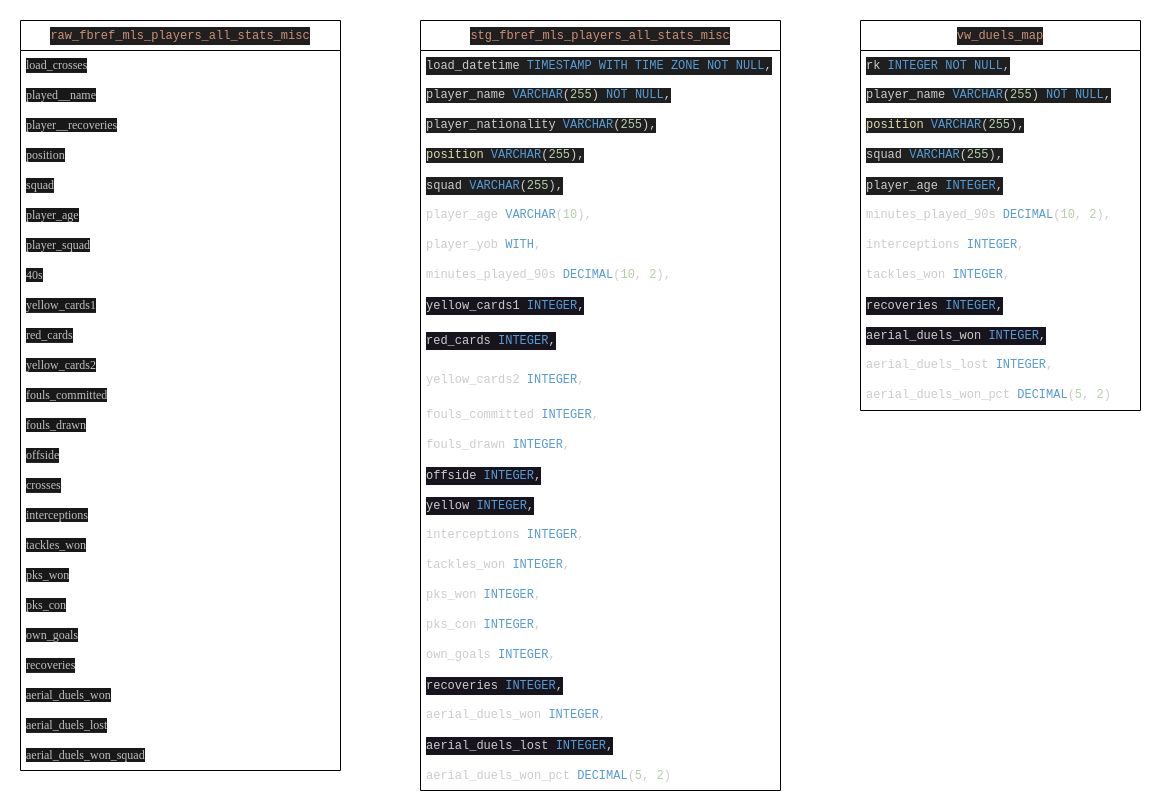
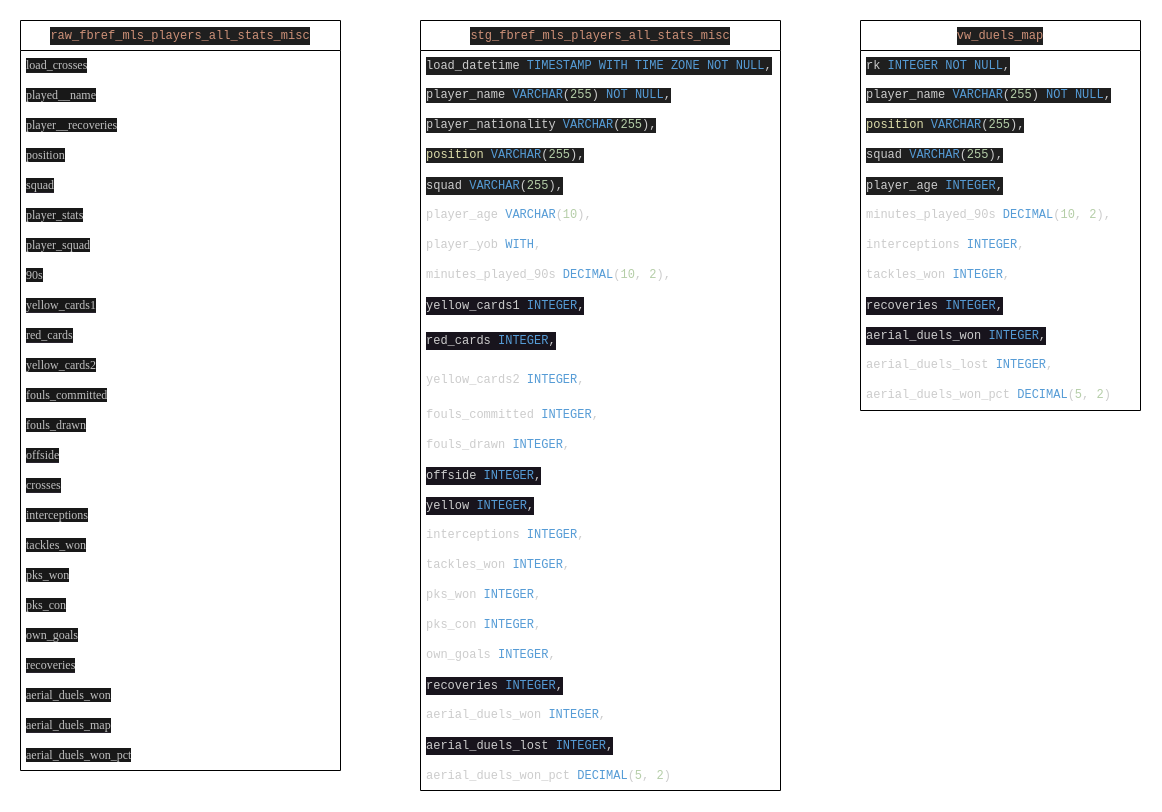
node "player_age": label "player_age" -> "player_stats"
node "40s": label "40s" -> "90s"
node "aerial_duels_lost": label "aerial_duels_lost" -> "aerial_duels_map"
node "aerial_duels_won_squad": label "aerial_duels_won_squad" -> "aerial_duels_won_pct"
